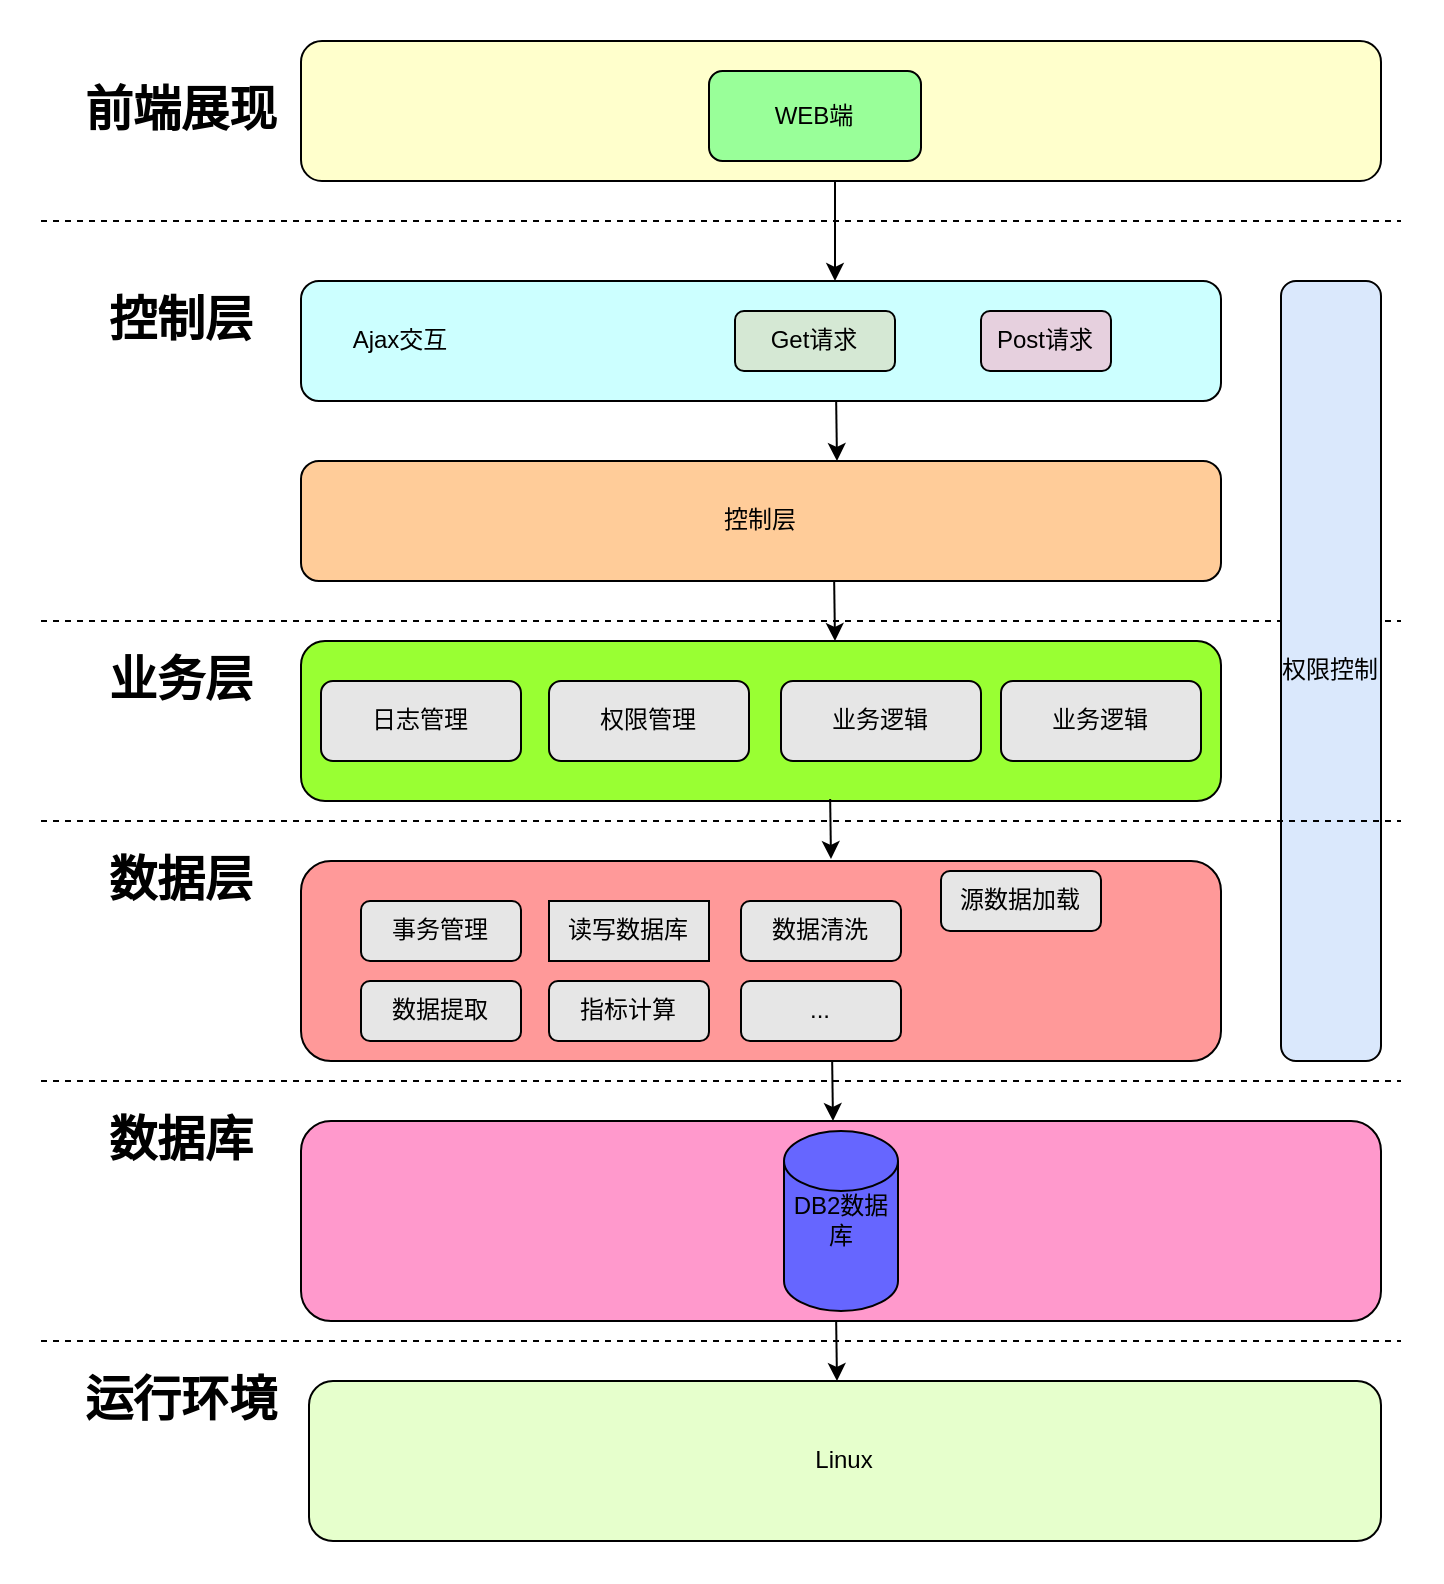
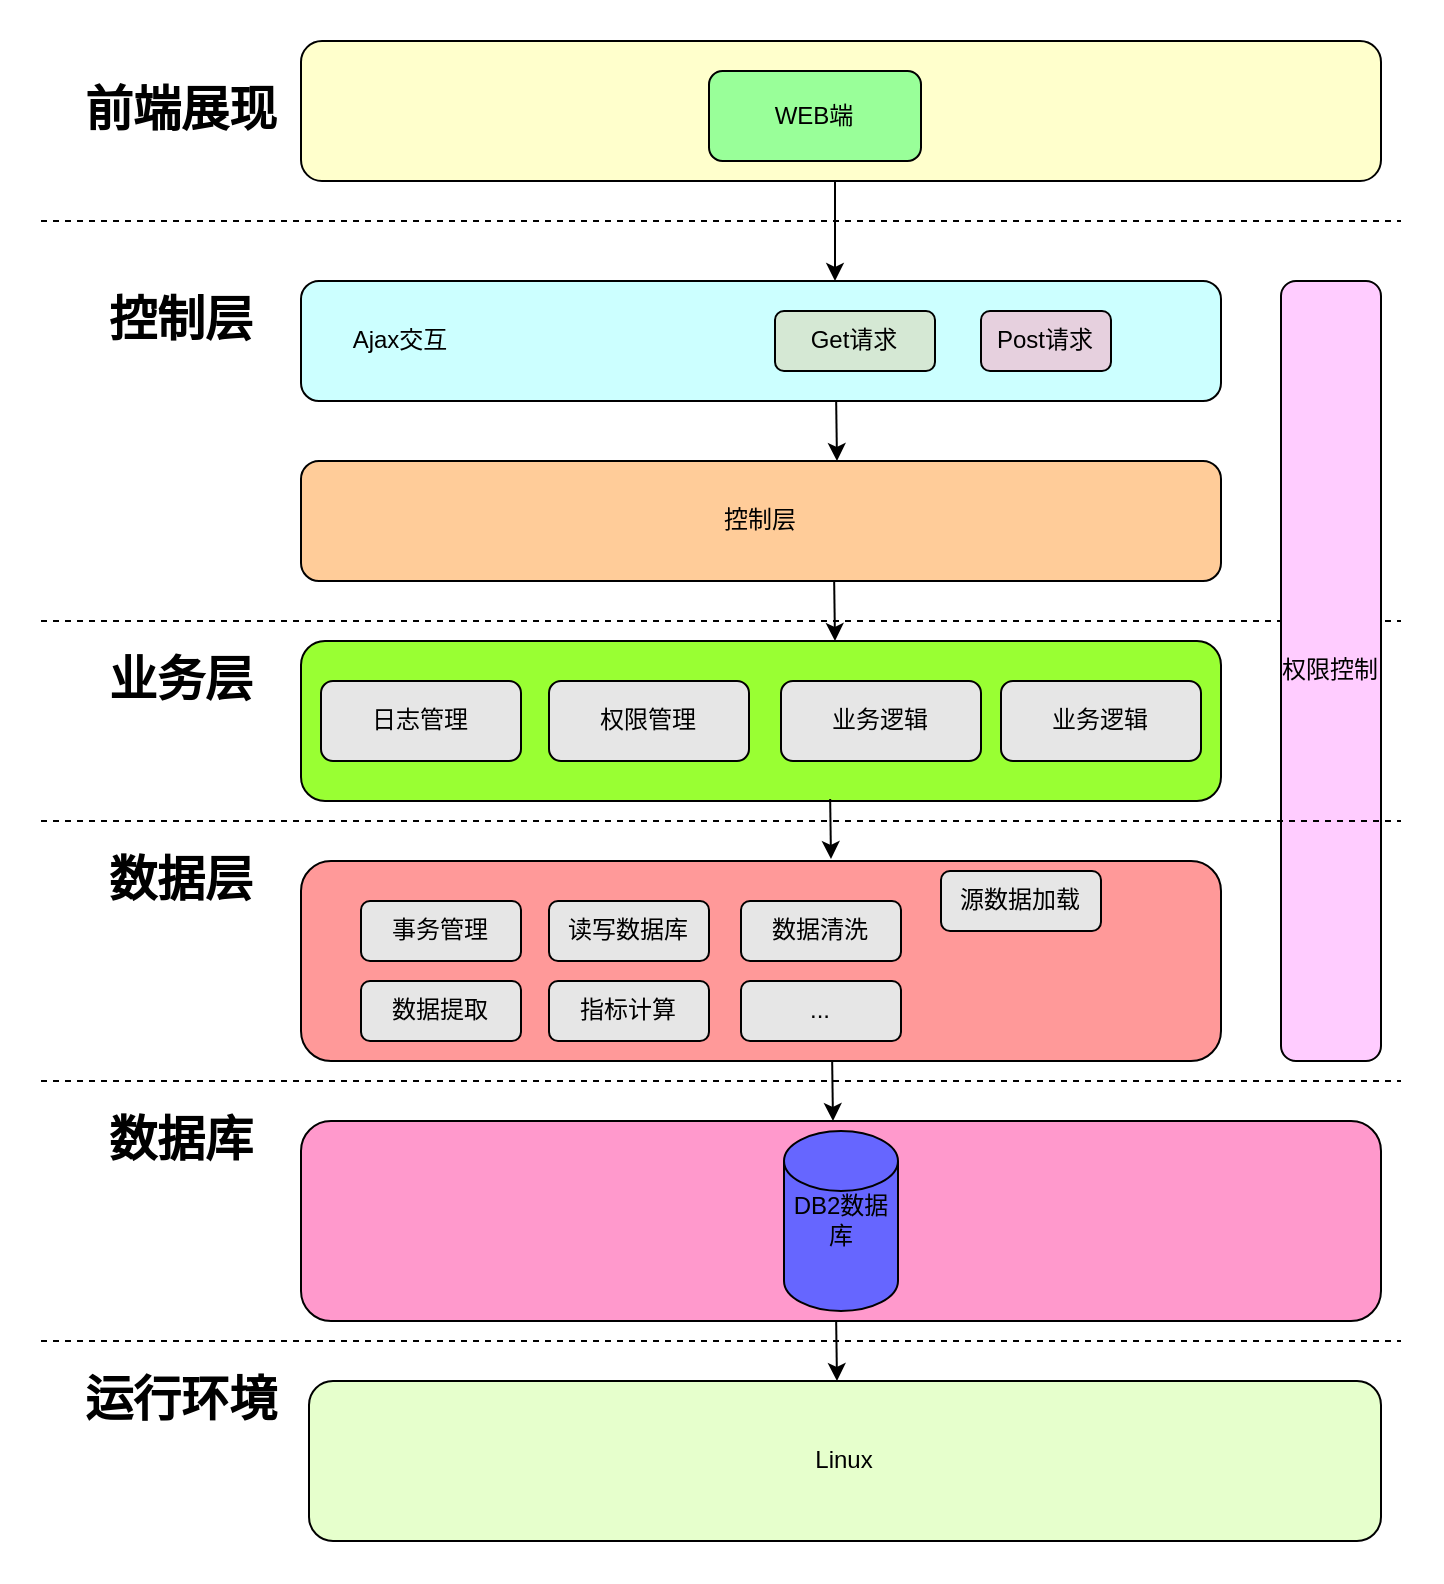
node "Get请求": moved (815, 341) -> (855, 341)
node "权限控制": fillcolor #dae8fc -> #ffccff
node "读写数据库": shape rectangle -> rounded rectangle
